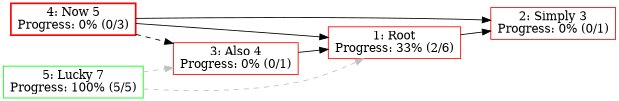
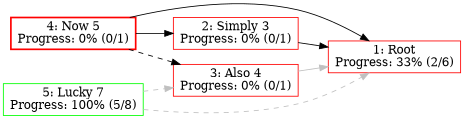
node "4: Now 5 Progress: 0% (0/3)": label "4: Now 5 Progress: 0% (0/3)" -> "4: Now 5 Progress: 0% (0/1)"
edge "1: Root Progress: 33% (2/6)" -> "2: Simply 3 Progress: 0% (0/1)": reversed
edge "3: Also 4 Progress: 0% (0/1)" -> "1: Root Progress: 33% (2/6)": color black -> gray
node "5: Lucky 7 Progress: 100% (5/5)": label "5: Lucky 7 Progress: 100% (5/5)" -> "5: Lucky 7 Progress: 100% (5/8)"
